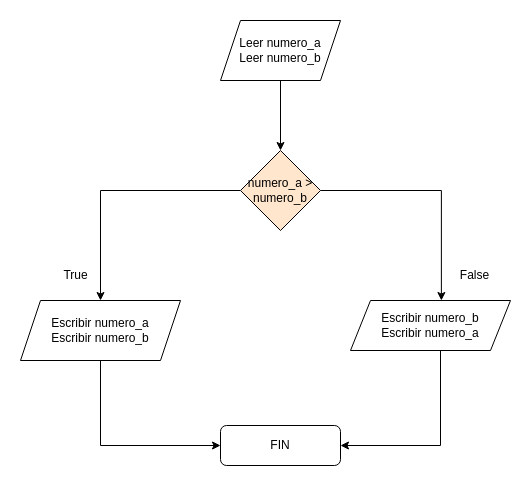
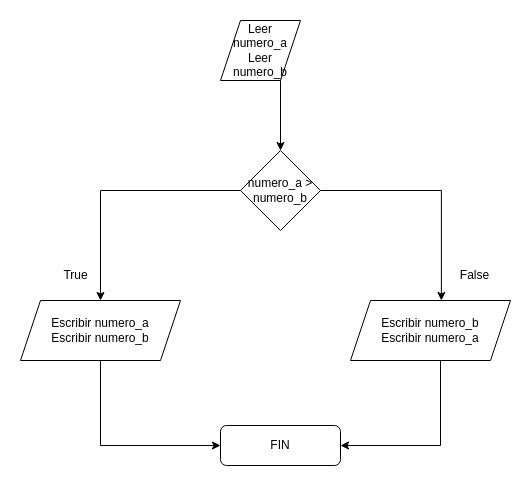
node "Leer numero_a Leer numero_b": size 120x60 -> 80x60
node "numero_a > numero_b": fillcolor #ffe6cc -> #ffffff
node "Escribir numero_b Escribir numero_a": size 160x50 -> 160x60
